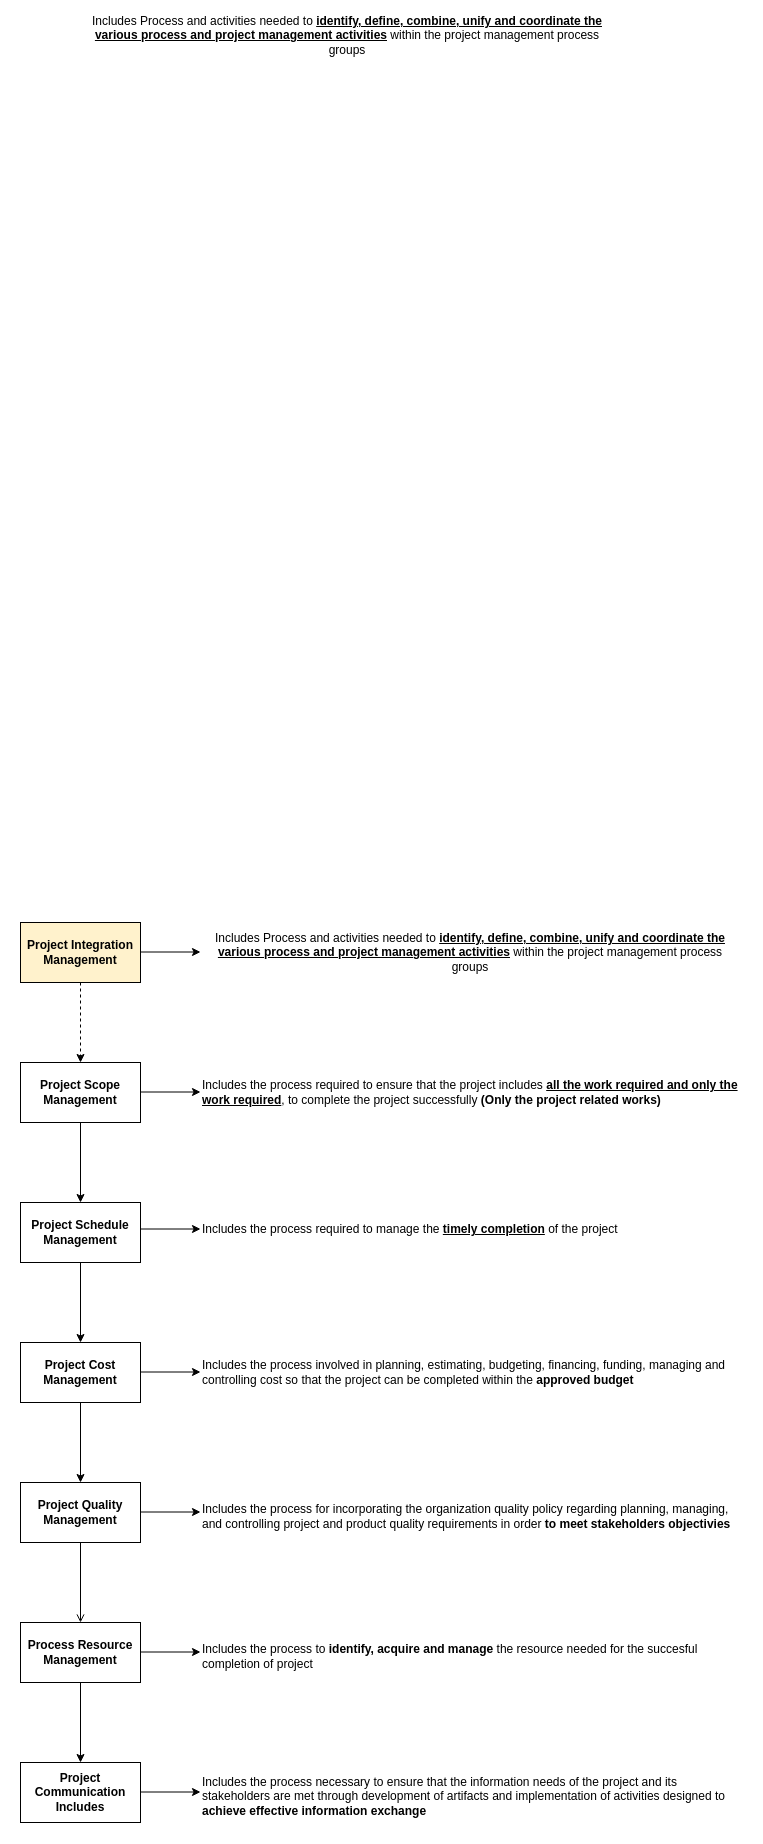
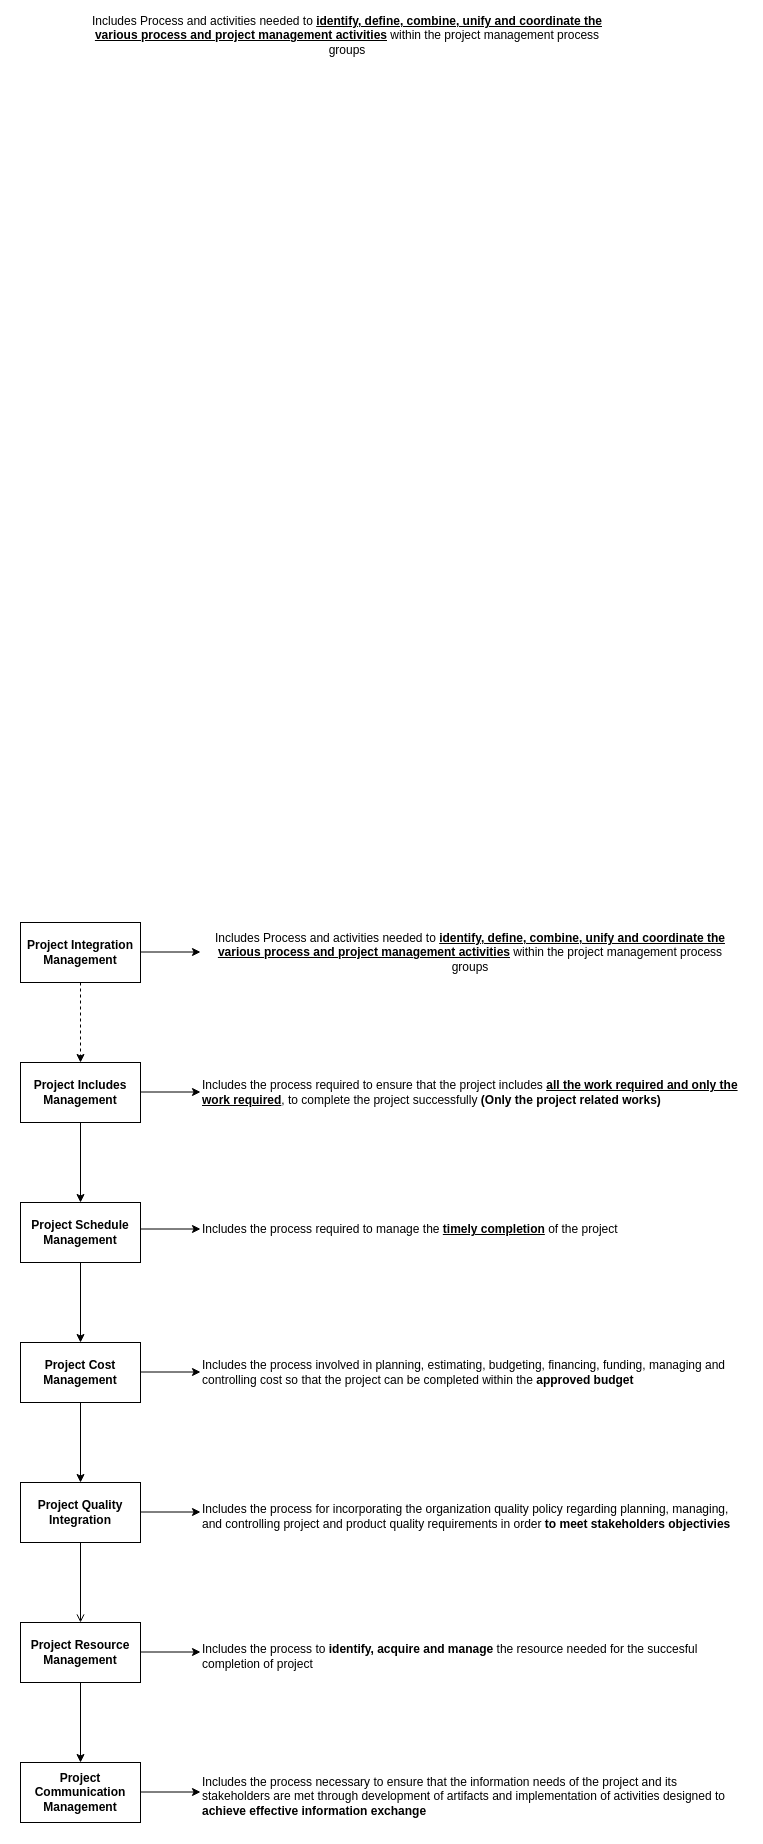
node "Project Integration Management": fillcolor #fff2cc -> #ffffff
node "Project Scope Management": label "Project Scope Management" -> "Project Includes Management"
node "Project Quality Management": label "Project Quality Management" -> "Project Quality Integration"
node "Process Resource Management": label "Process Resource Management" -> "Project Resource Management"
node "Project Communication Includes": label "Project Communication Includes" -> "Project Communication Management"
